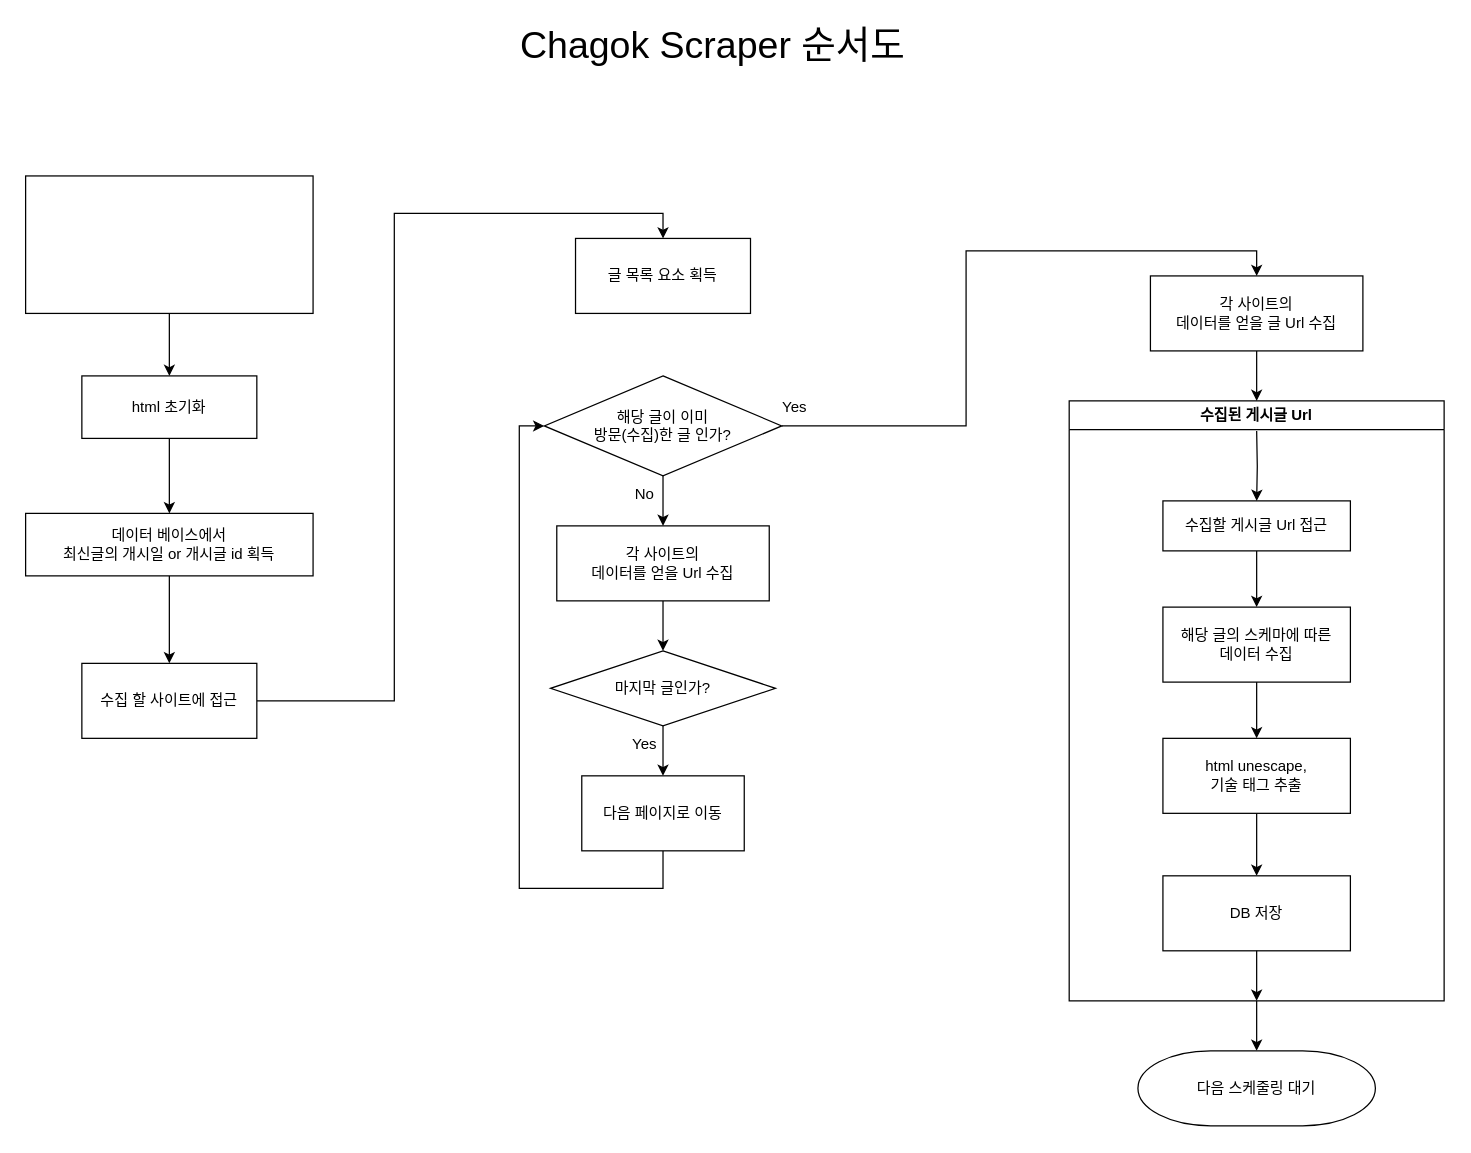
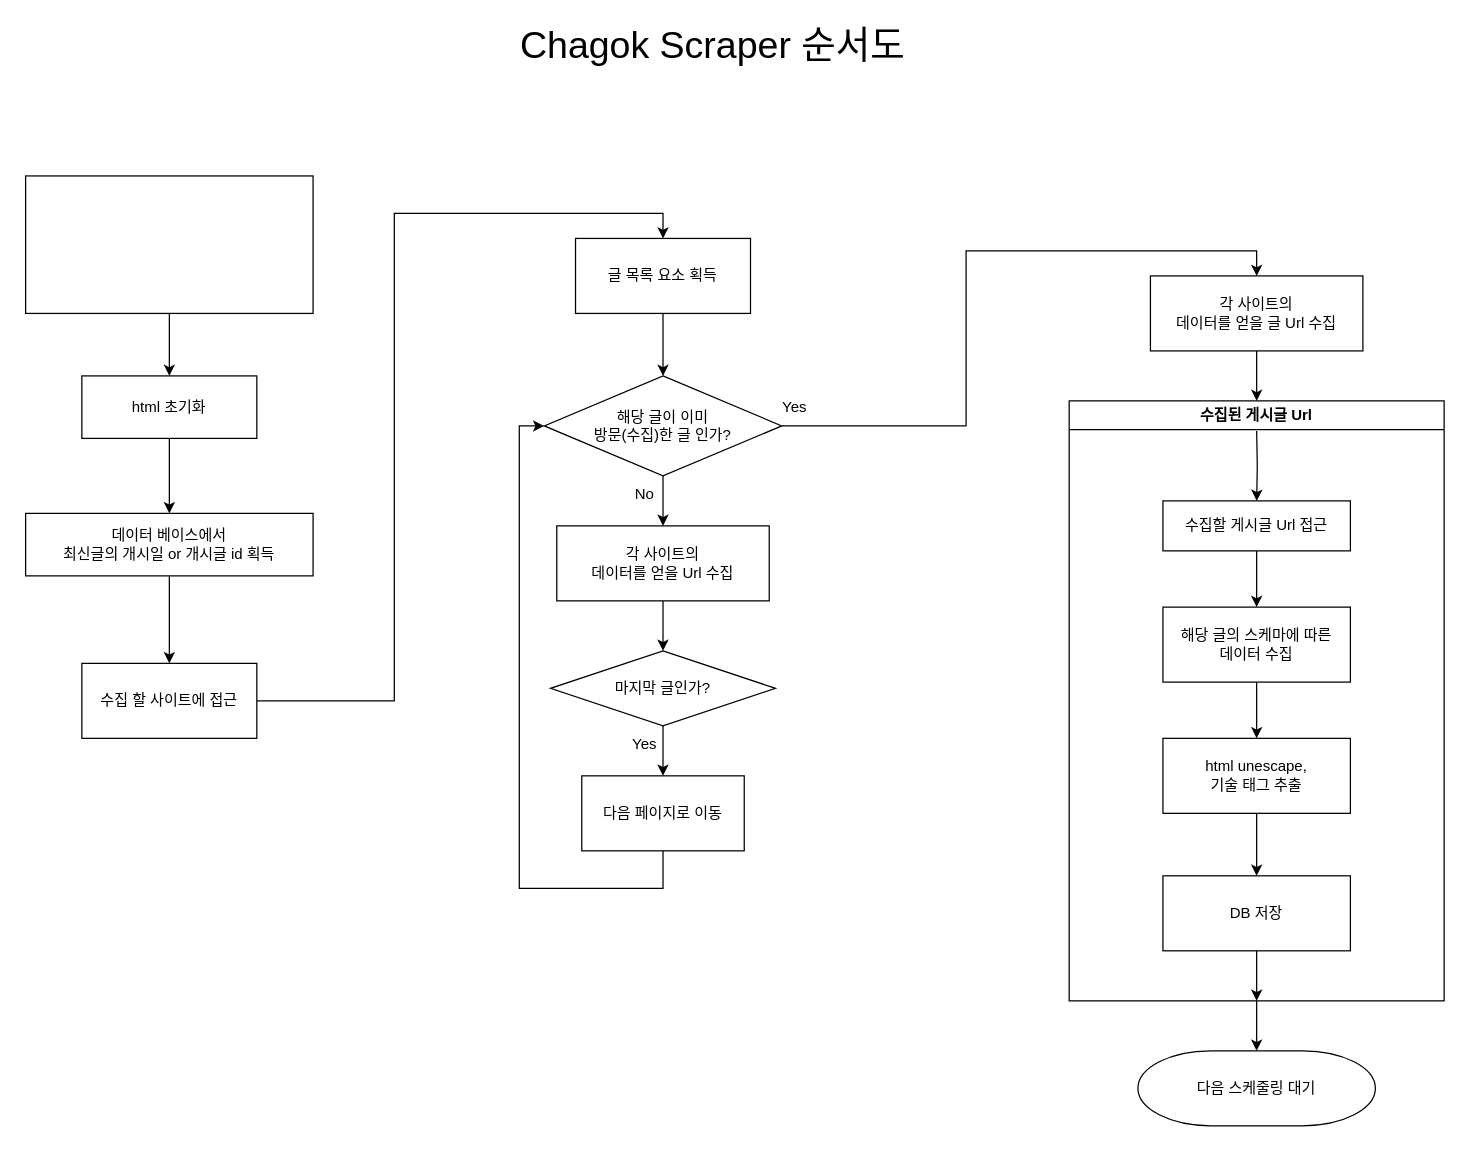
edge "글 목록 요소 획득" -> "해당 글이 이미 방문(수집)한 글 인가?": added
